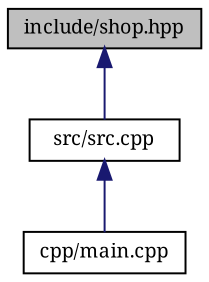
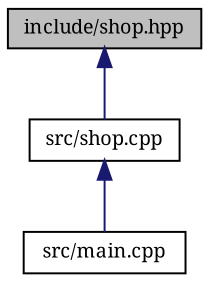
node "src/src.cpp": label "src/src.cpp" -> "src/shop.cpp"
node "cpp/main.cpp": label "cpp/main.cpp" -> "src/main.cpp"
